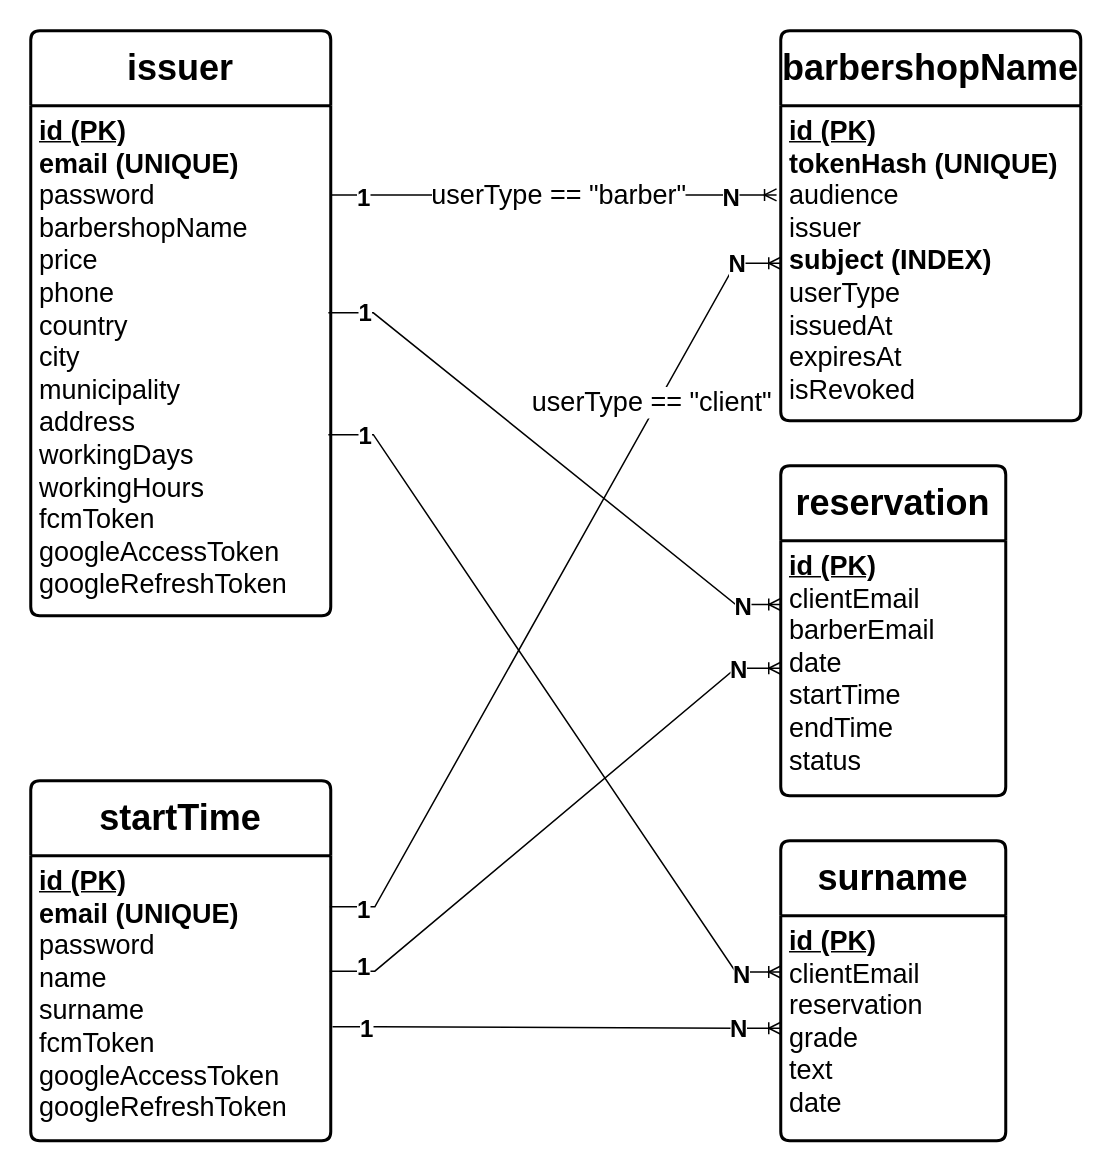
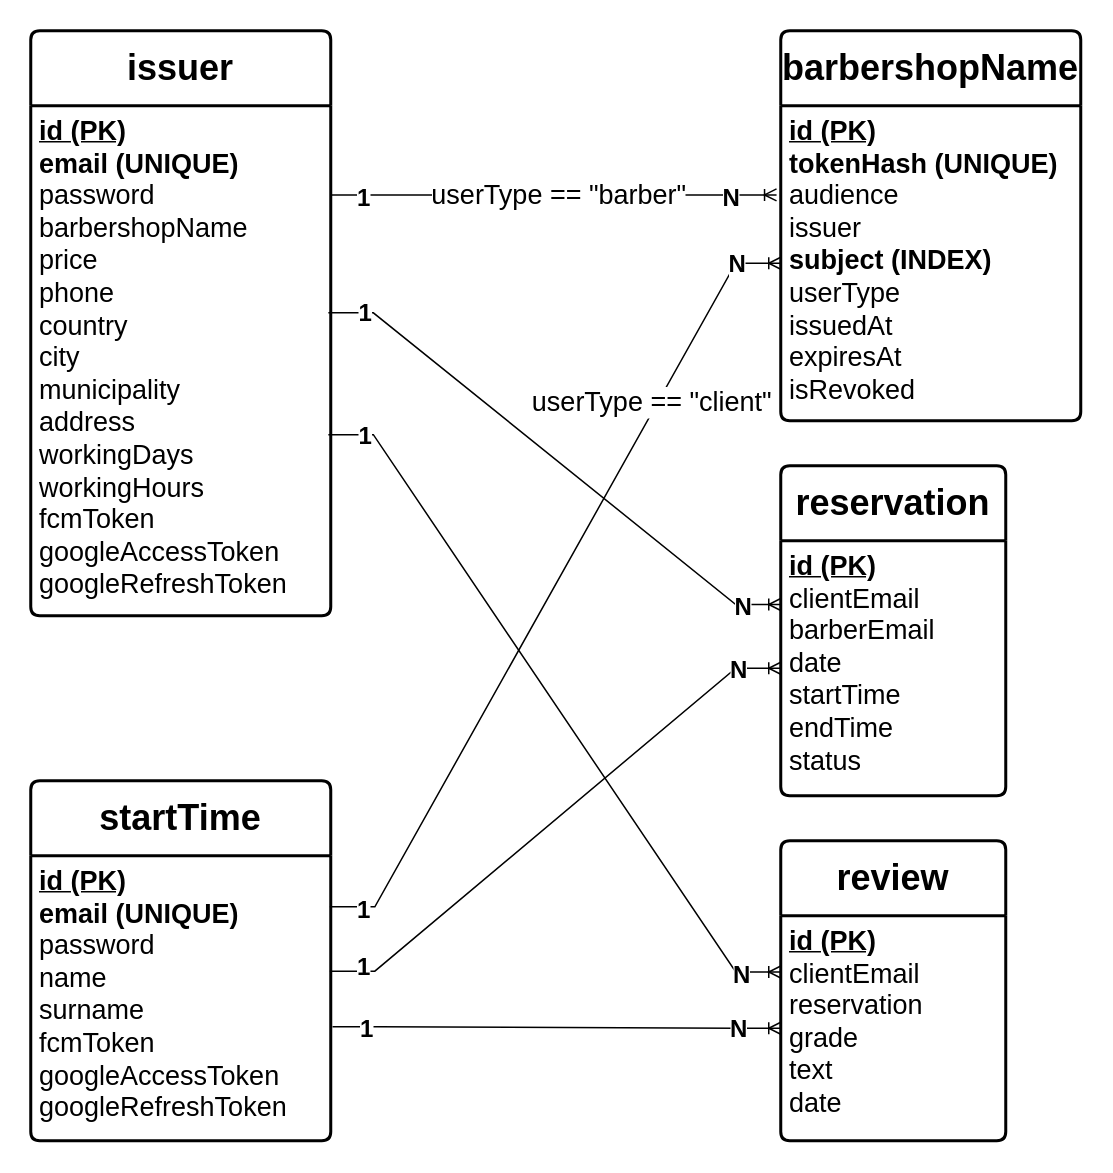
node "surname": label "surname" -> "review"
